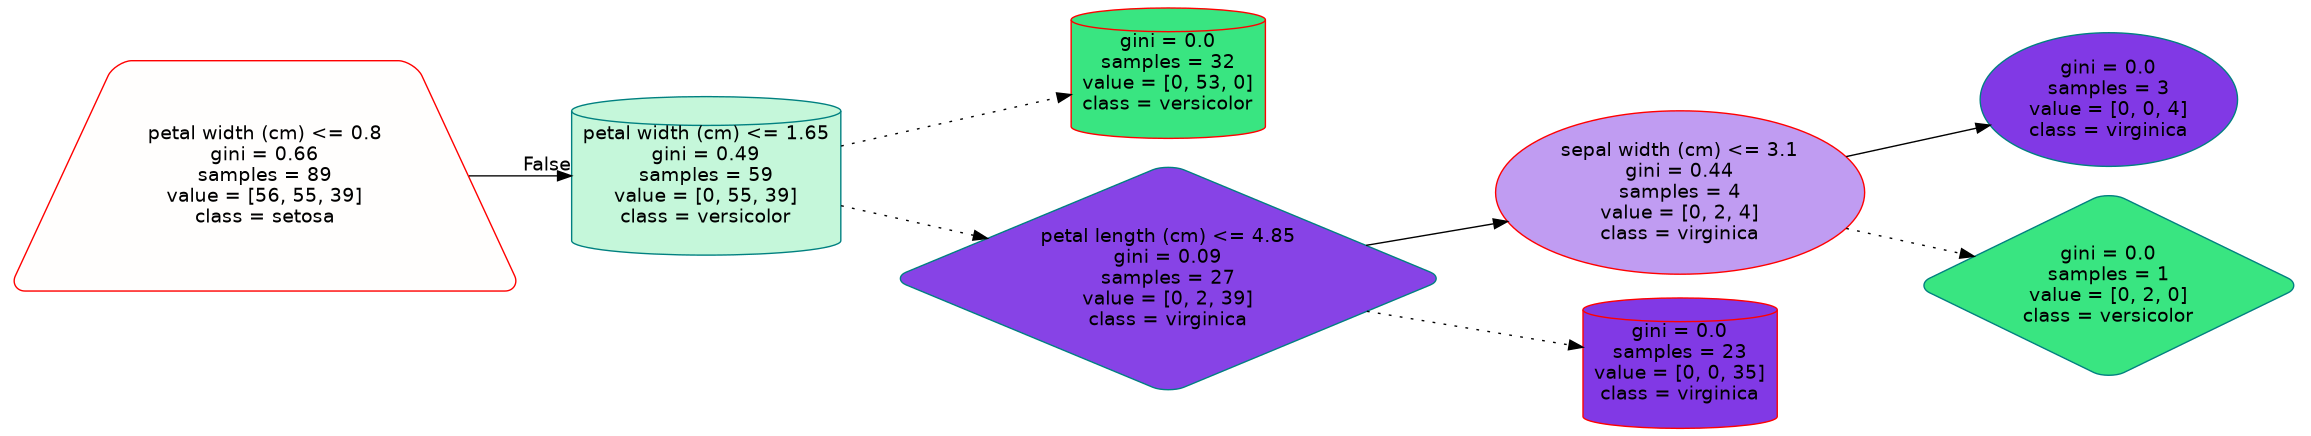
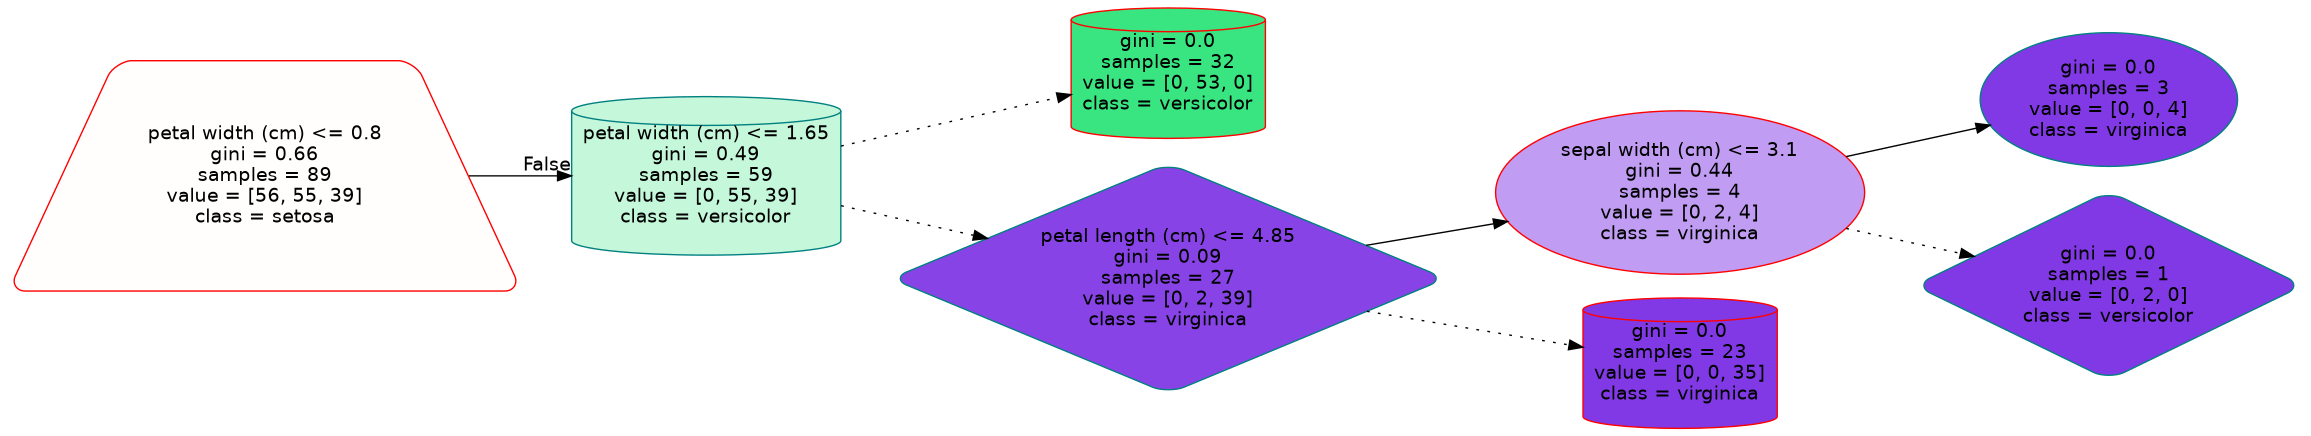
node "gini = 0.0 samples = 1 value = [0, 2, 0] class = versicolor": fillcolor #39e581 -> #8139e5
